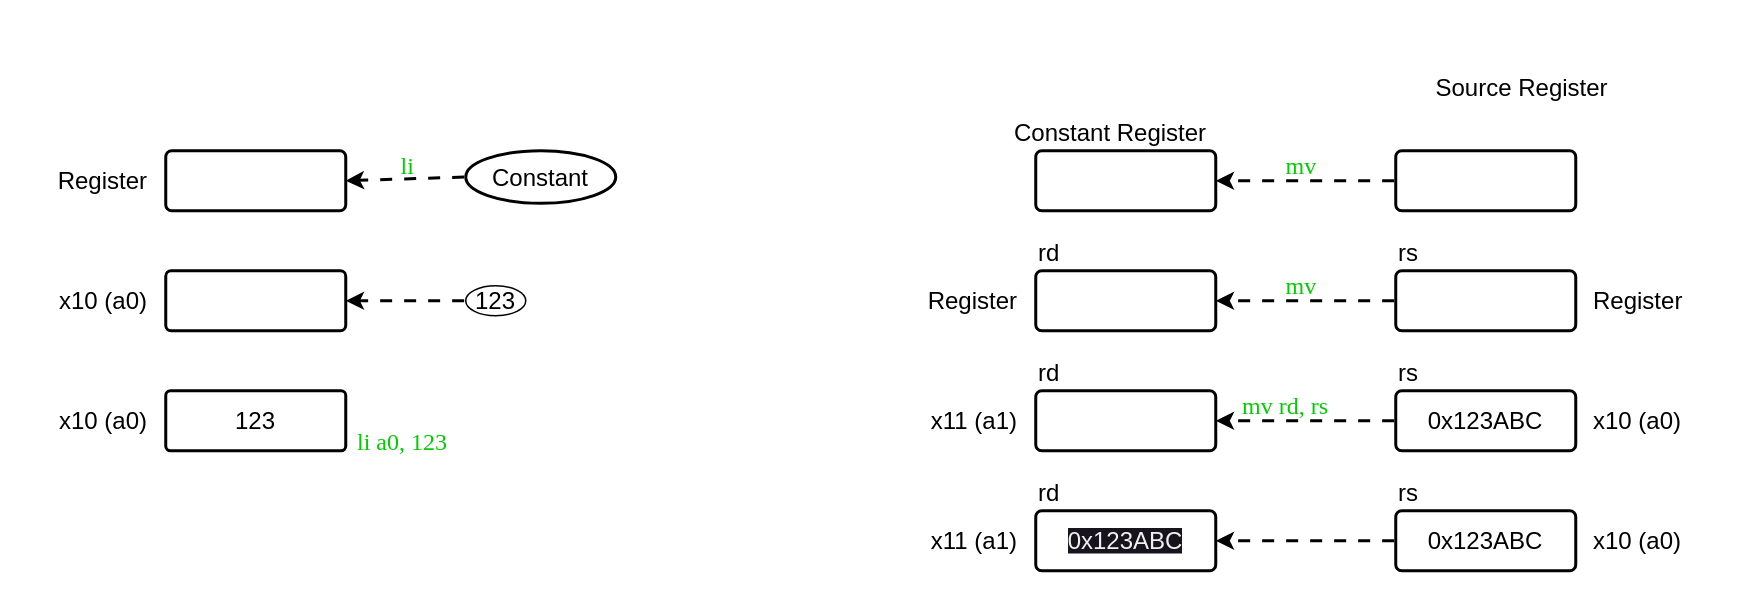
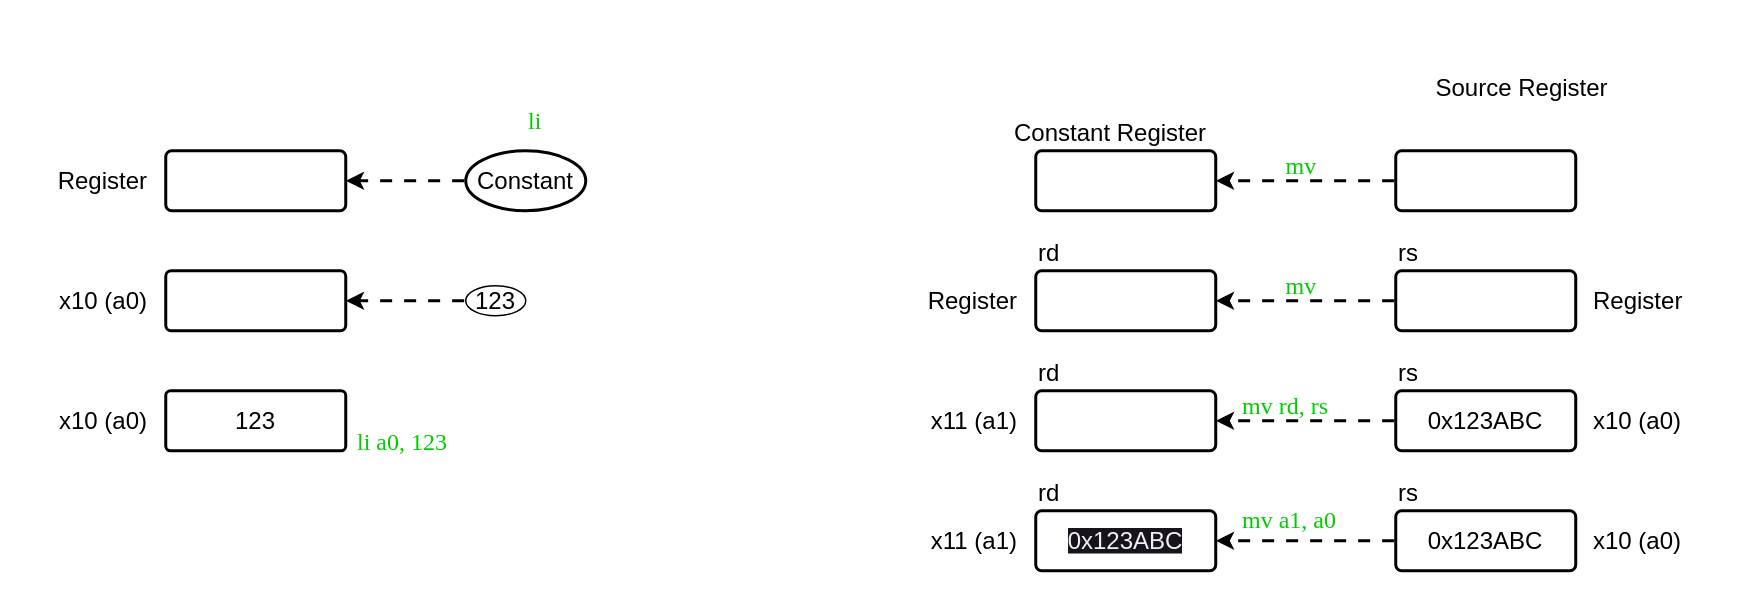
node "li": moved (425, 166) -> (552, 121)
node "Constant": size 150x53 -> 120x60
node "mv a1, a0": added
